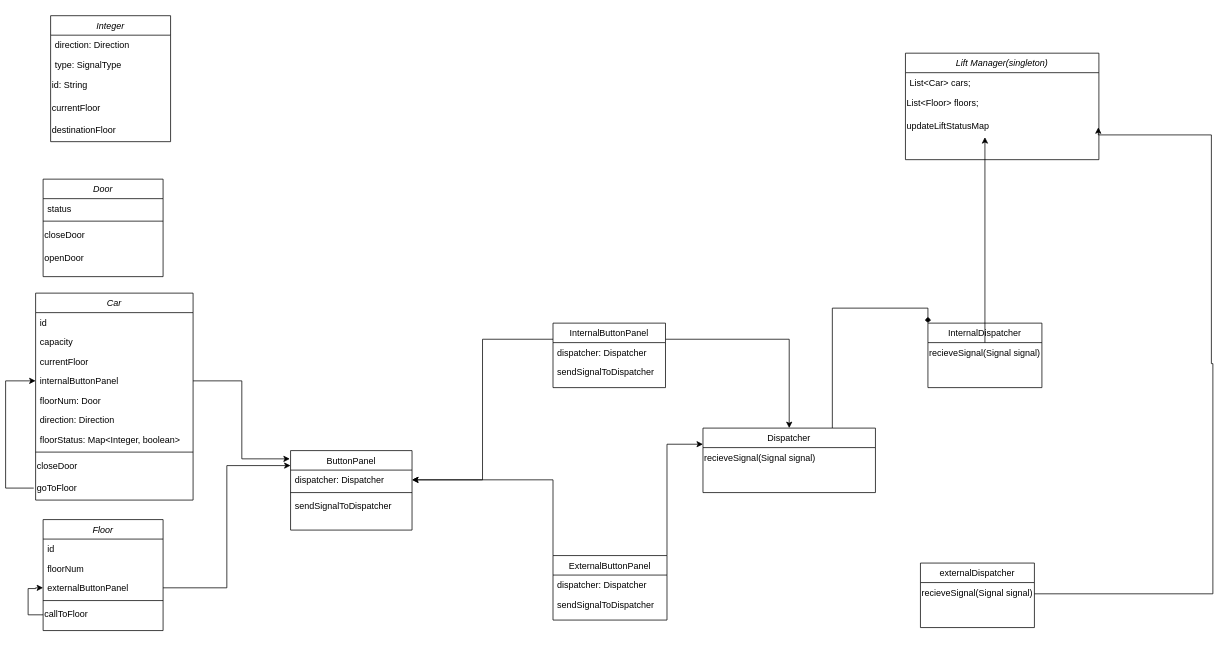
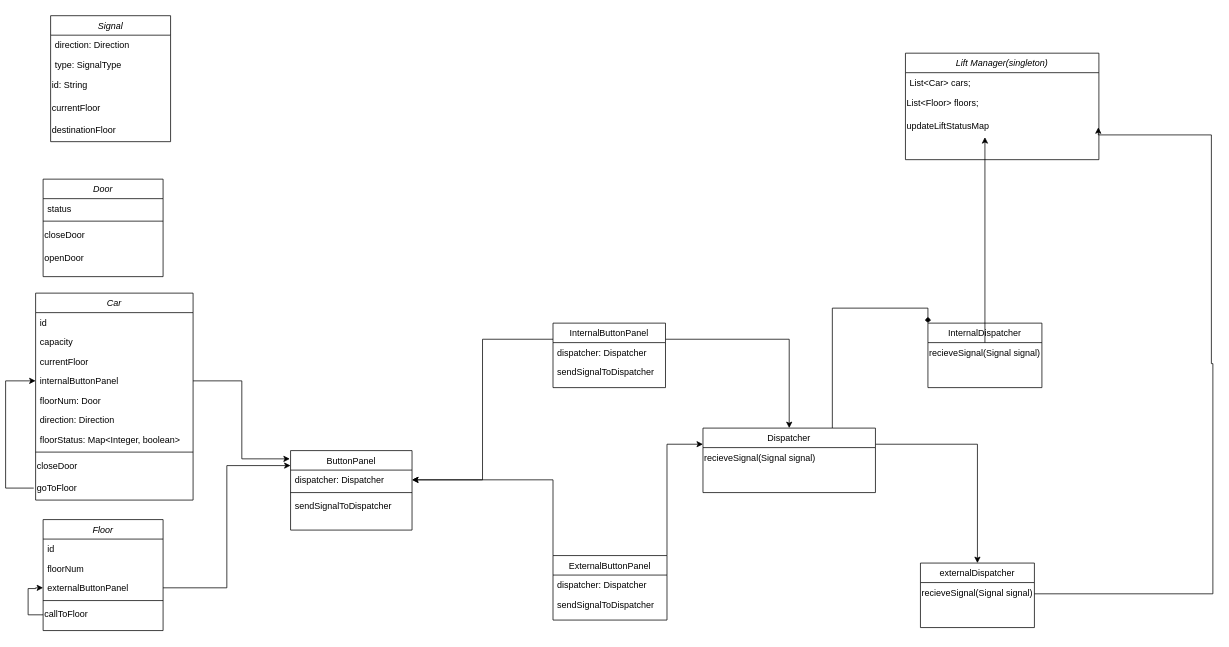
node "Integer": label "Integer" -> "Signal"
edge "Dispatcher" -> "externalDispatcher": added
